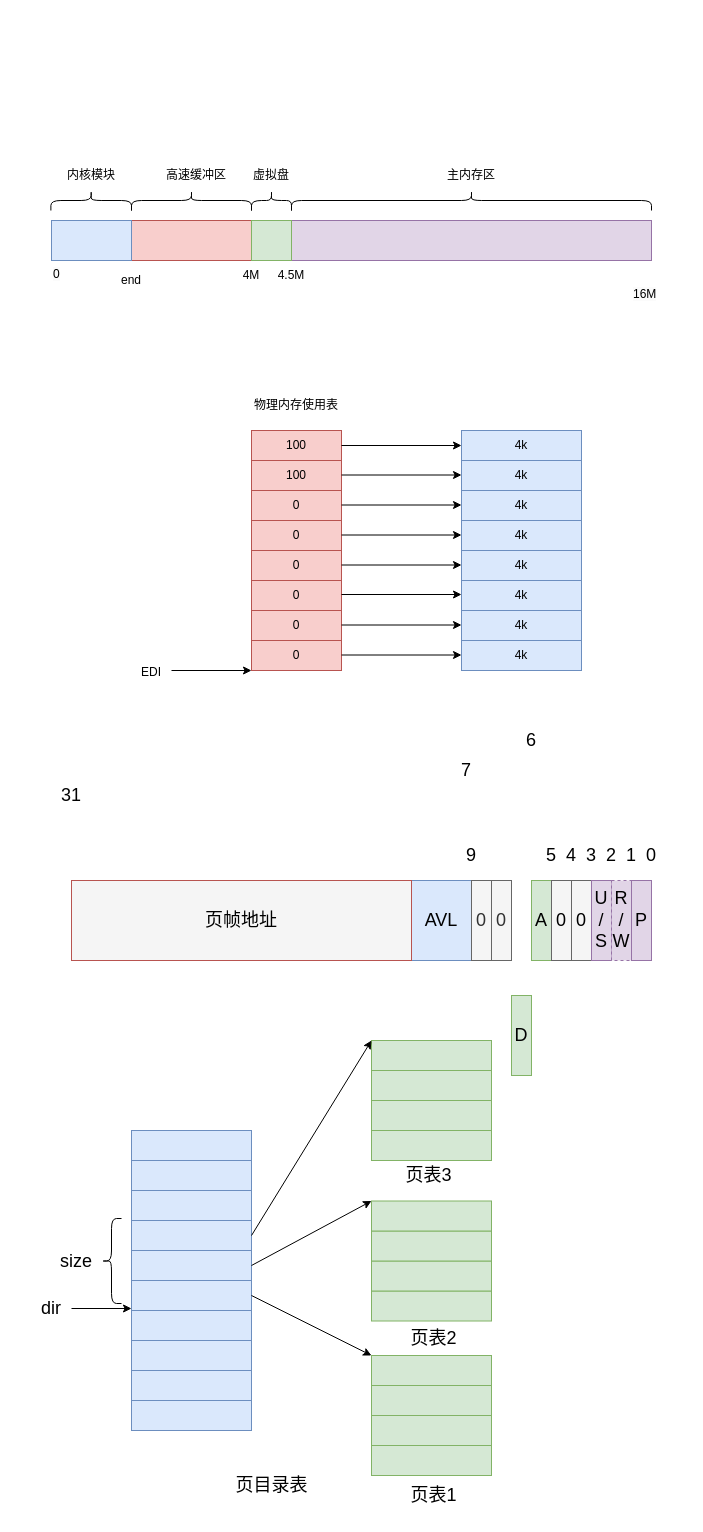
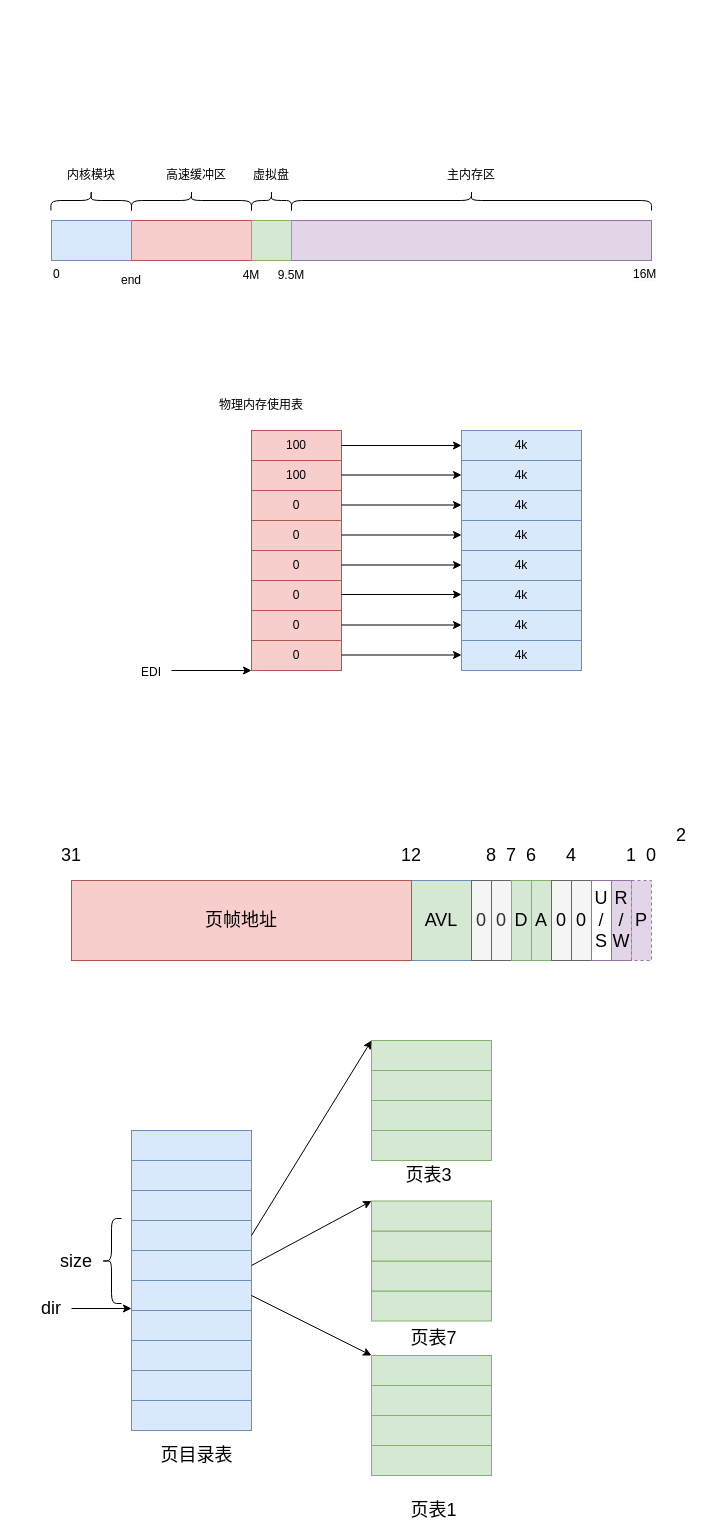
node "4.5M": label "4.5M" -> "9.5M"
node "16M": moved (657, 301) -> (657, 281)
node "物理内存使用表": moved (296, 406) -> (261, 406)
node "6": moved (532, 741) -> (532, 856)
node "7": moved (467, 771) -> (512, 856)
node "31": moved (72, 796) -> (72, 856)
node "12": added
node "9": removed
node "8": added
node "5": removed
node "3": removed
node "2": moved (612, 856) -> (682, 836)
node "页帧地址": fillcolor #f5f5f5 -> #f8cecc
node "AVL": fillcolor #dae8fc -> #d5e8d4
node "U / S": fillcolor #e1d5e7 -> #ffffff
node "R / W": style dashed -> solid
node "P": style solid -> dashed
node "D": moved (522, 1036) -> (522, 921)
node "页表2": label "页表2" -> "页表7"
node "页目录表": moved (272, 1486) -> (197, 1456)
node "页表1": moved (434, 1496) -> (434, 1511)
